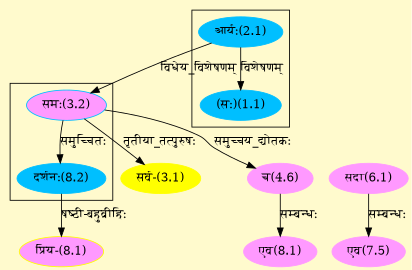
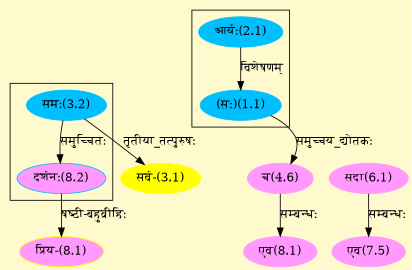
edge "आर्यः(2.1)" -> "समः(3.2)": removed, label "विधेय_विशेषणम्"
node "समः(3.2)": fillcolor #ff99ff -> #00bfff
edge "समः(3.2)" -> "च(4.6)": now "(सः)(1.1)" -> "च(4.6)"
node "दर्शनः(8.2)": fillcolor #00bfff -> #ff99ff
